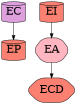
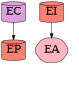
node "ECD": removed
